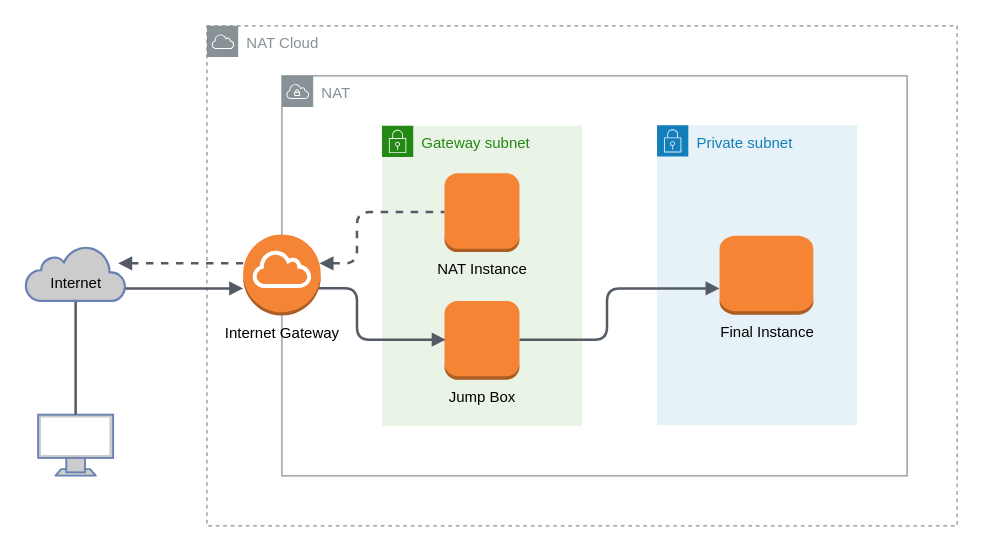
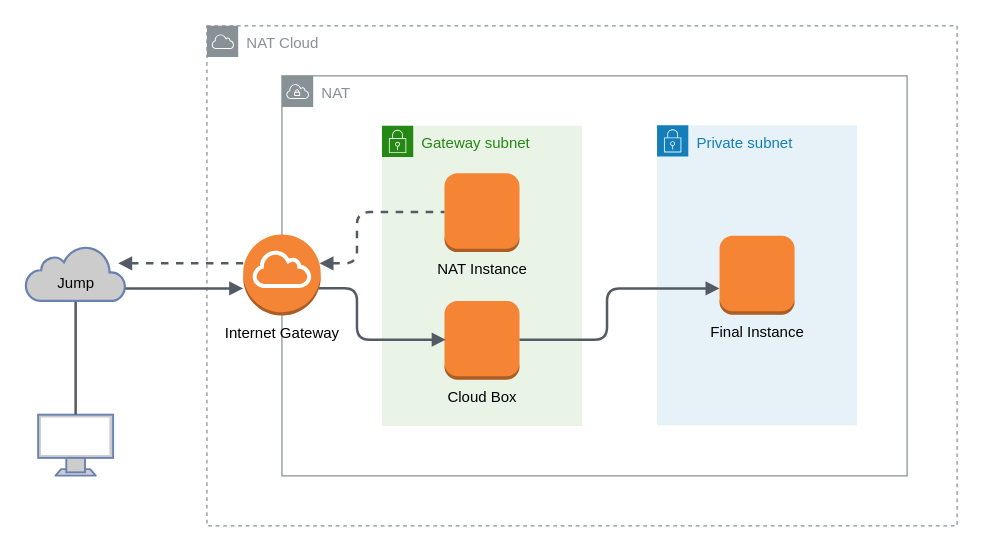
node "Internet": label "Internet" -> "Jump"
node "Final Instance": size 94x79 -> 75x79
node "Jump Box": label "Jump Box" -> "Cloud Box"
